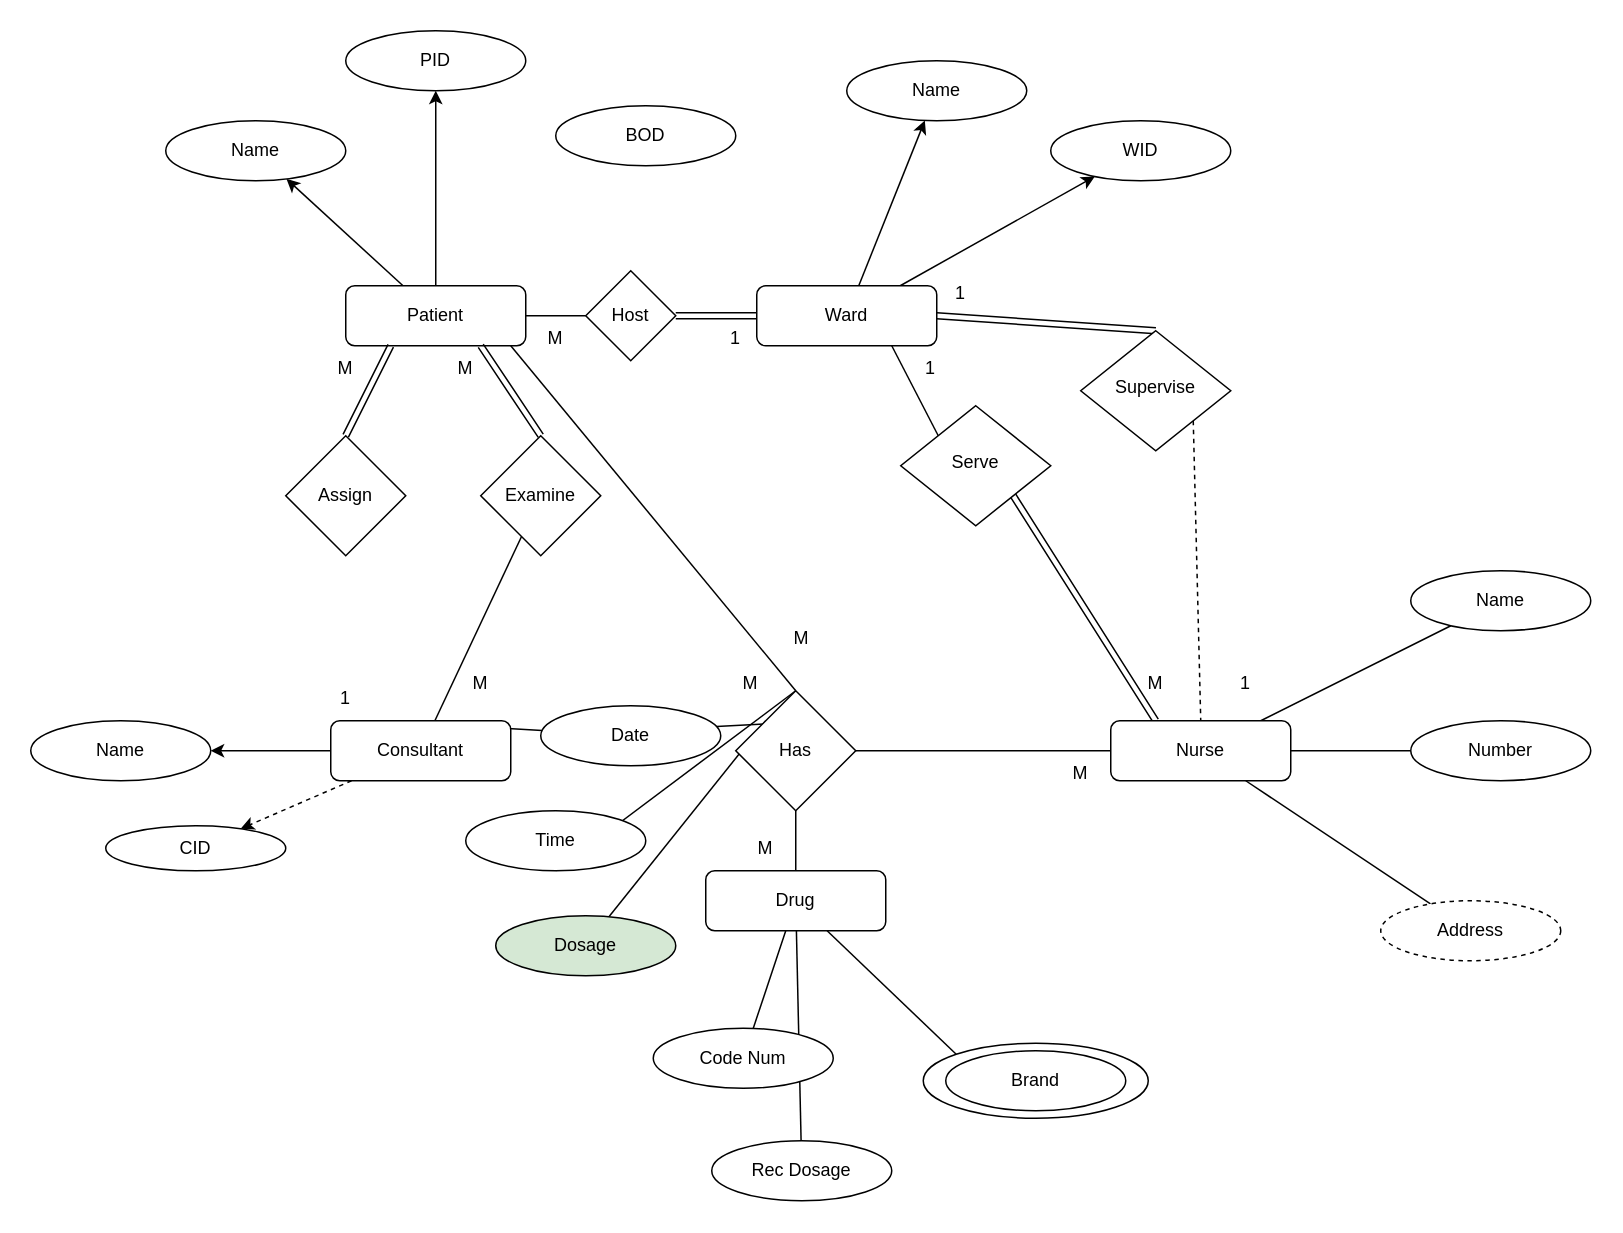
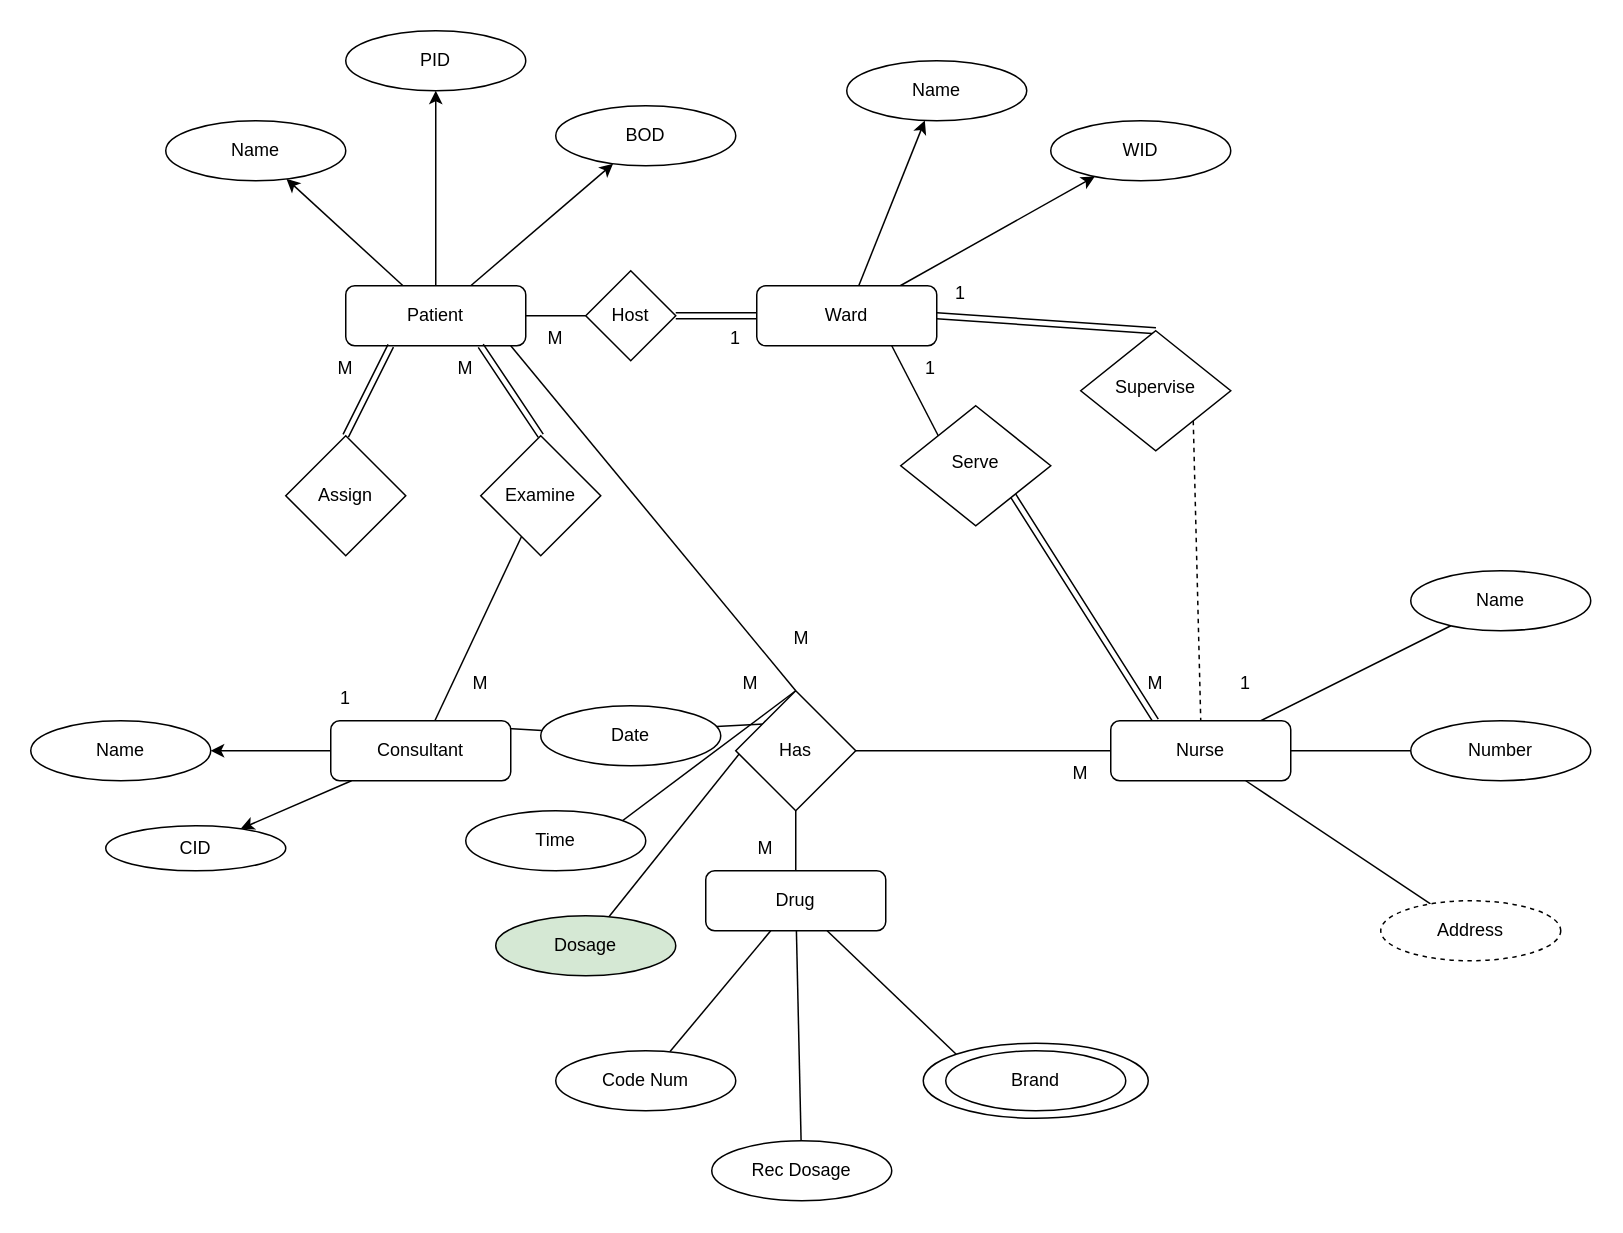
edge "Patient" -> "BOD": added
edge "Consultant" -> "CID": style dashed -> solid
node "Code Num": moved (743, 1058) -> (646, 1081)
